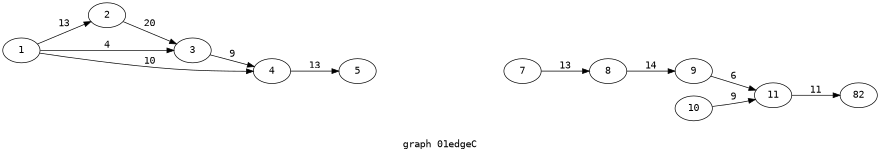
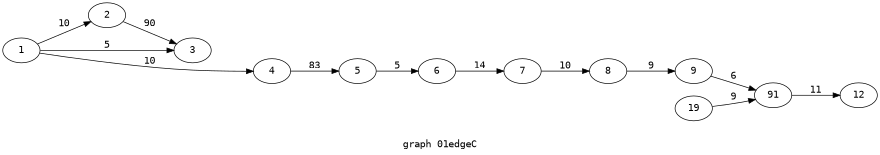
edge "1" -> "2": label " 13 " -> " 10 "
edge "2" -> "3": label " 20 " -> " 90 "
edge "1" -> "3": label " 4 " -> " 5 "
edge "3" -> "4": removed, label "9"
edge "4" -> "5": label " 13 " -> " 83 "
edge "7" -> "8": label " 13 " -> " 10 "
edge "8" -> "9": label " 14 " -> " 9 "
node "6": added
node "11": label "11" -> "91"
node "82": label "82" -> "12"
node "10": label "10" -> "19"
